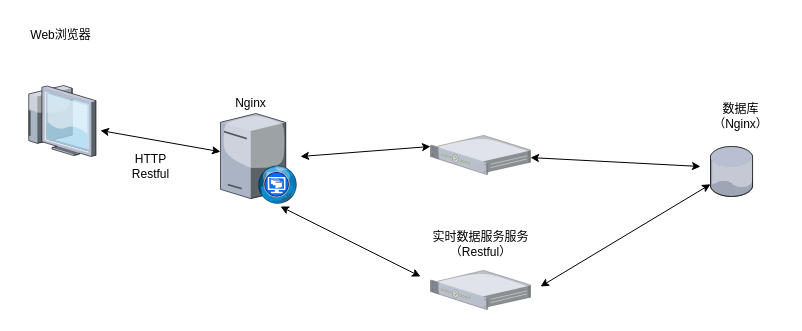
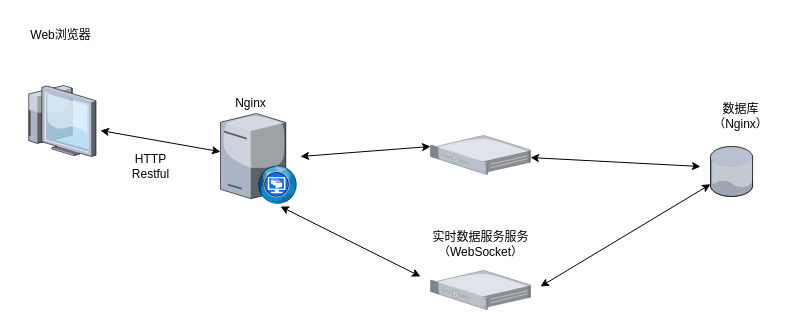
node "实时数据服务服务 （Restful）": label "实时数据服务服务 （Restful）" -> "实时数据服务服务 （WebSocket）"
